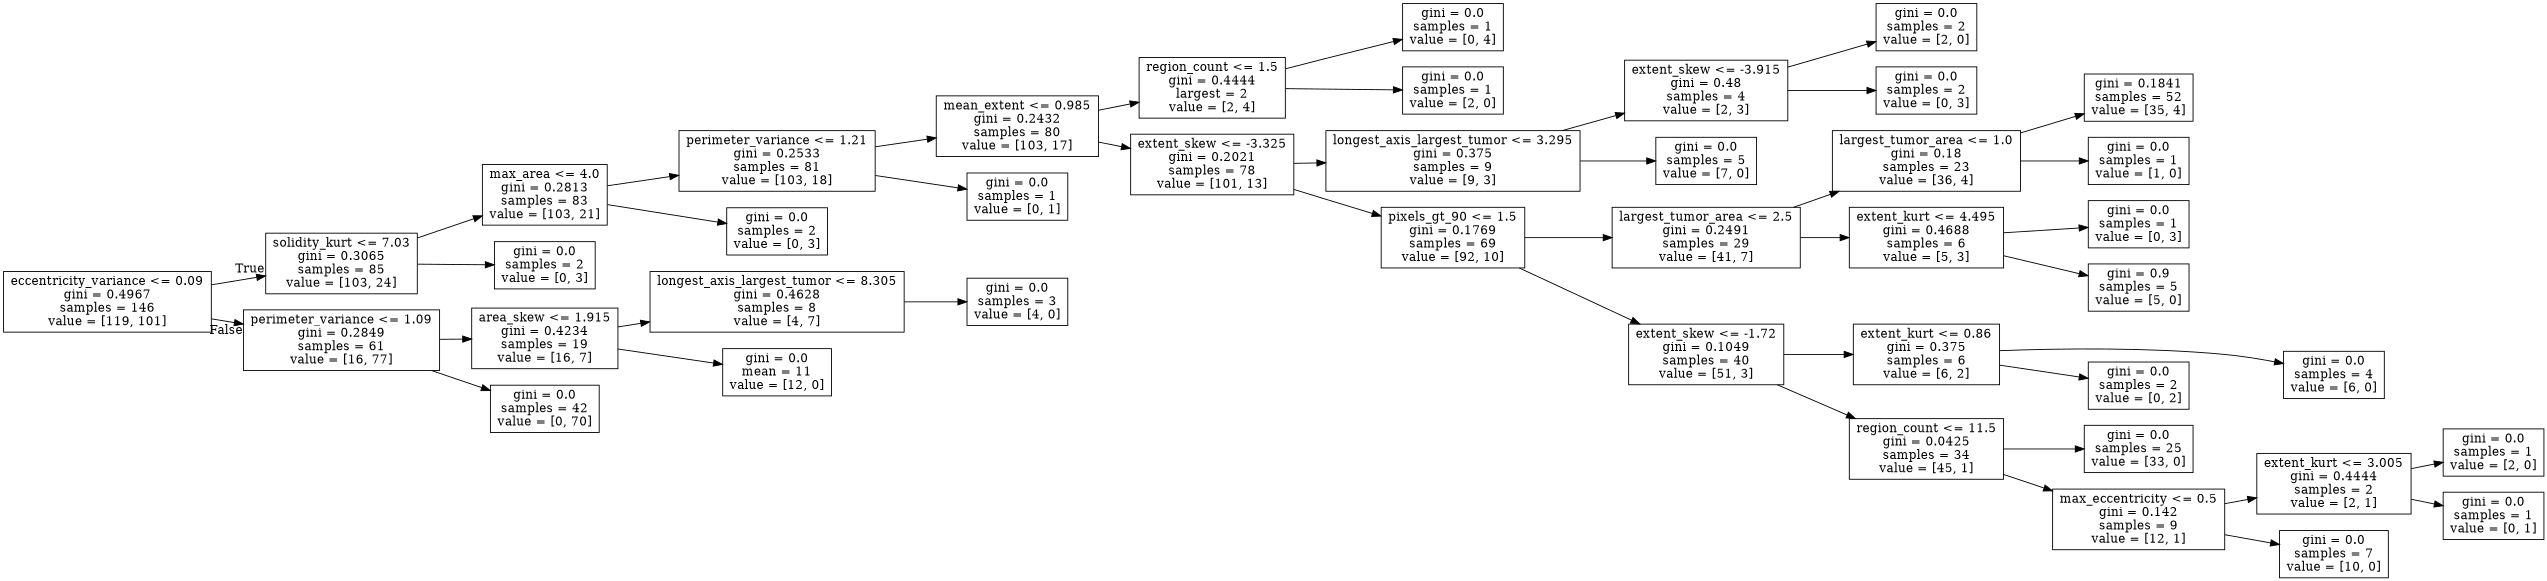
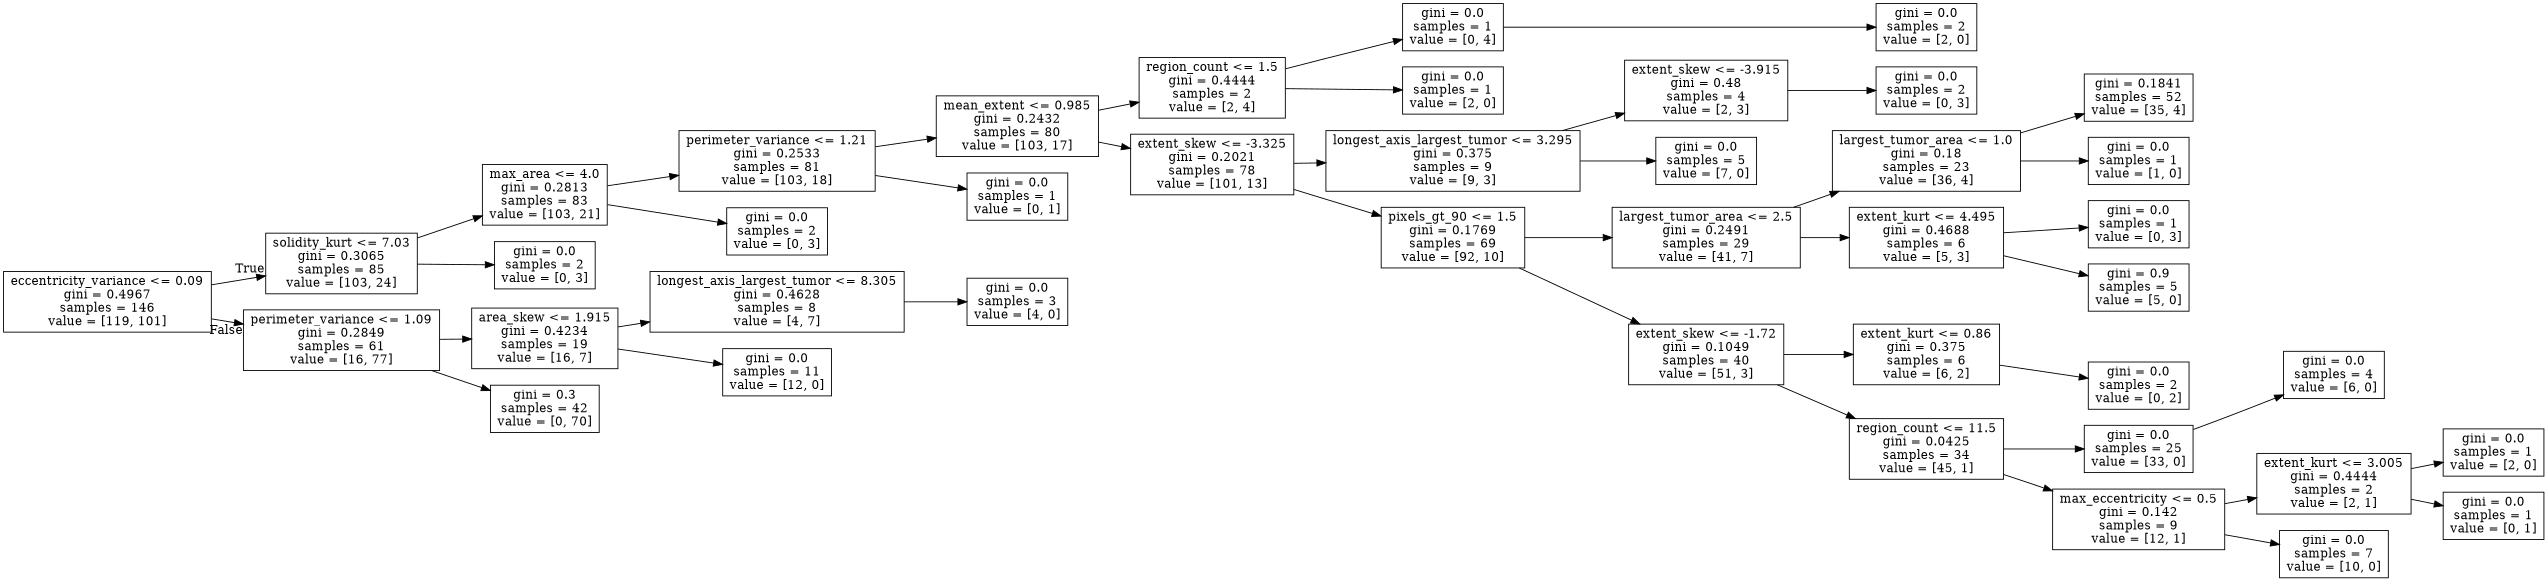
edge "extent_skew <= -3.915 gini = 0.48 samples = 4 value = [2, 3]" -> "gini = 0.0 samples = 2 value = [2, 0]": now "gini = 0.0 samples = 1 value = [0, 4]" -> "gini = 0.0 samples = 2 value = [2, 0]"
node "region_count <= 1.5 gini = 0.4444 largest = 2 value = [2, 4]": label "region_count <= 1.5 gini = 0.4444 largest = 2 value = [2, 4]" -> "region_count <= 1.5 gini = 0.4444 samples = 2 value = [2, 4]"
edge "extent_kurt <= 0.86 gini = 0.375 samples = 6 value = [6, 2]" -> "gini = 0.0 samples = 4 value = [6, 0]": now "gini = 0.0 samples = 25 value = [33, 0]" -> "gini = 0.0 samples = 4 value = [6, 0]"
node "gini = 0.0 mean = 11 value = [12, 0]": label "gini = 0.0 mean = 11 value = [12, 0]" -> "gini = 0.0 samples = 11 value = [12, 0]"
node "gini = 0.0 samples = 42 value = [0, 70]": label "gini = 0.0 samples = 42 value = [0, 70]" -> "gini = 0.3 samples = 42 value = [0, 70]"
